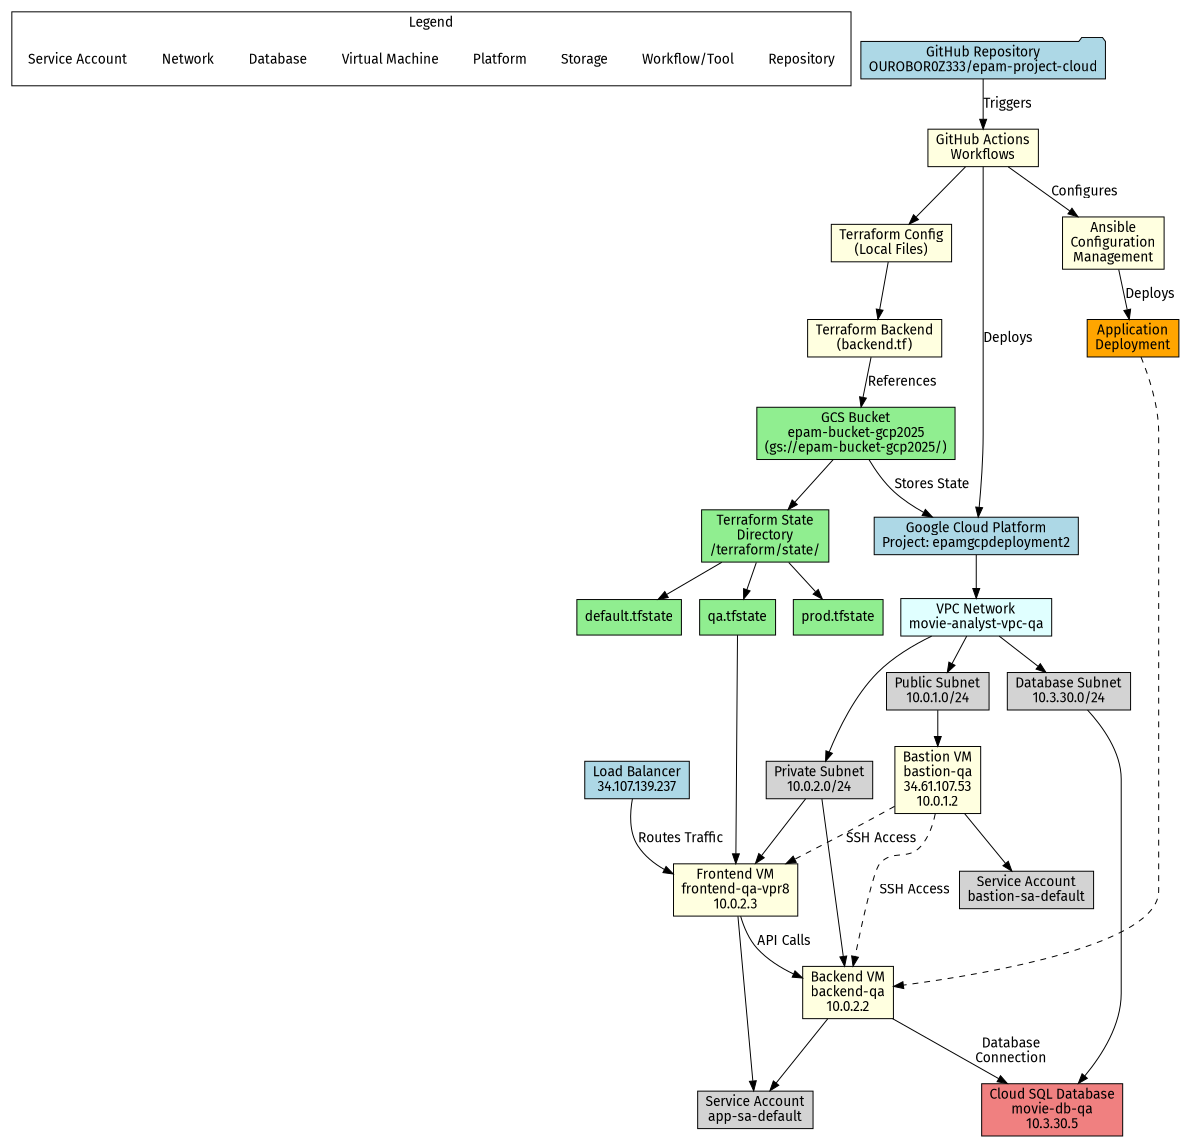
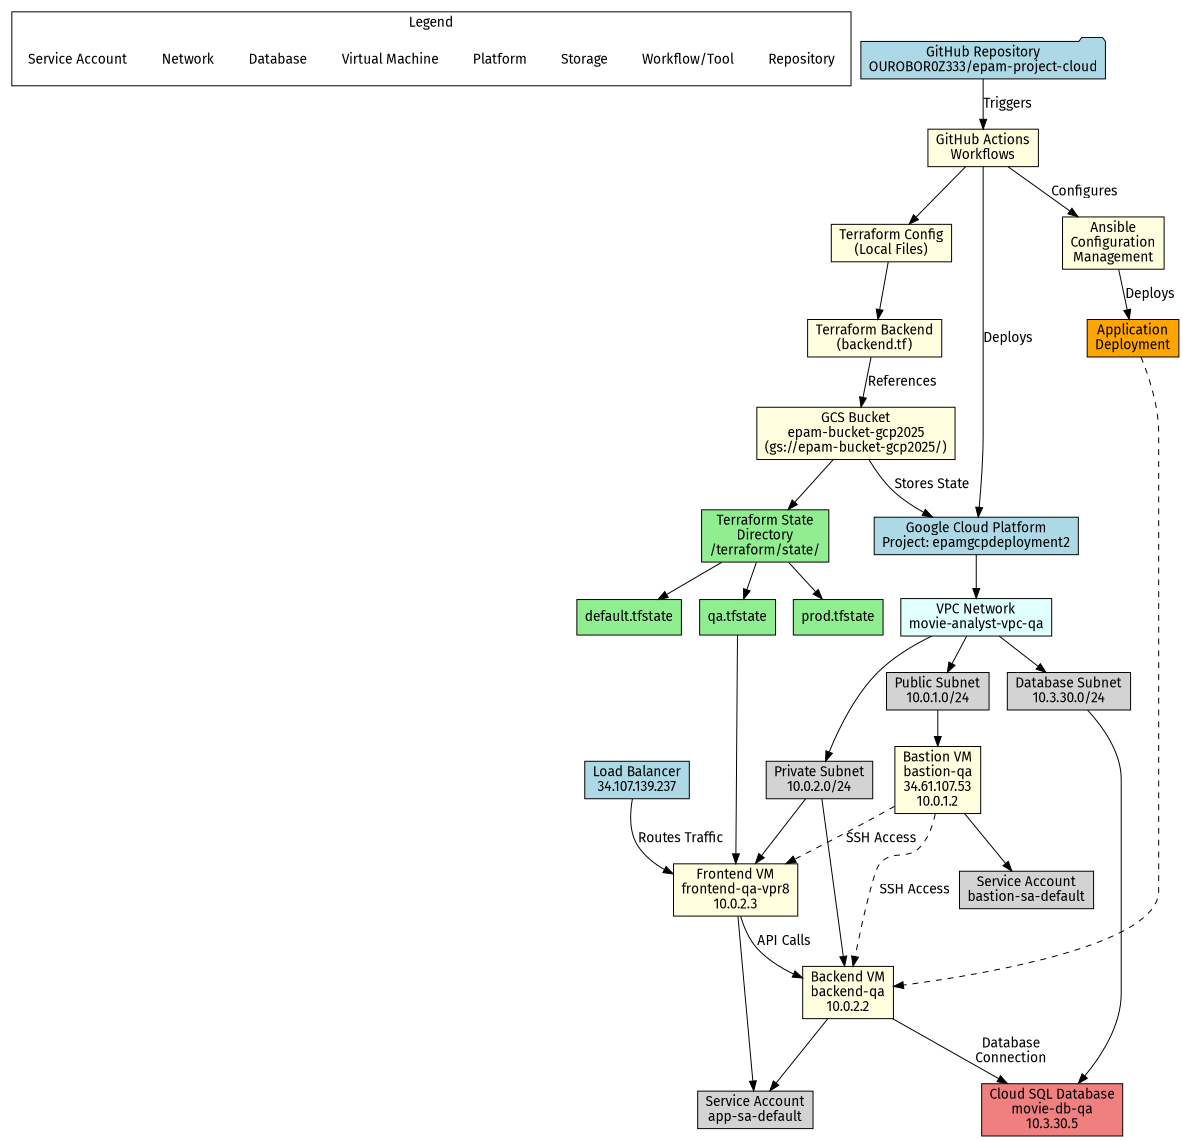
node "GCS Bucket epam-bucket-gcp2025 (gs://epam-bucket-gcp2025/)": fillcolor lightgreen -> lightyellow
